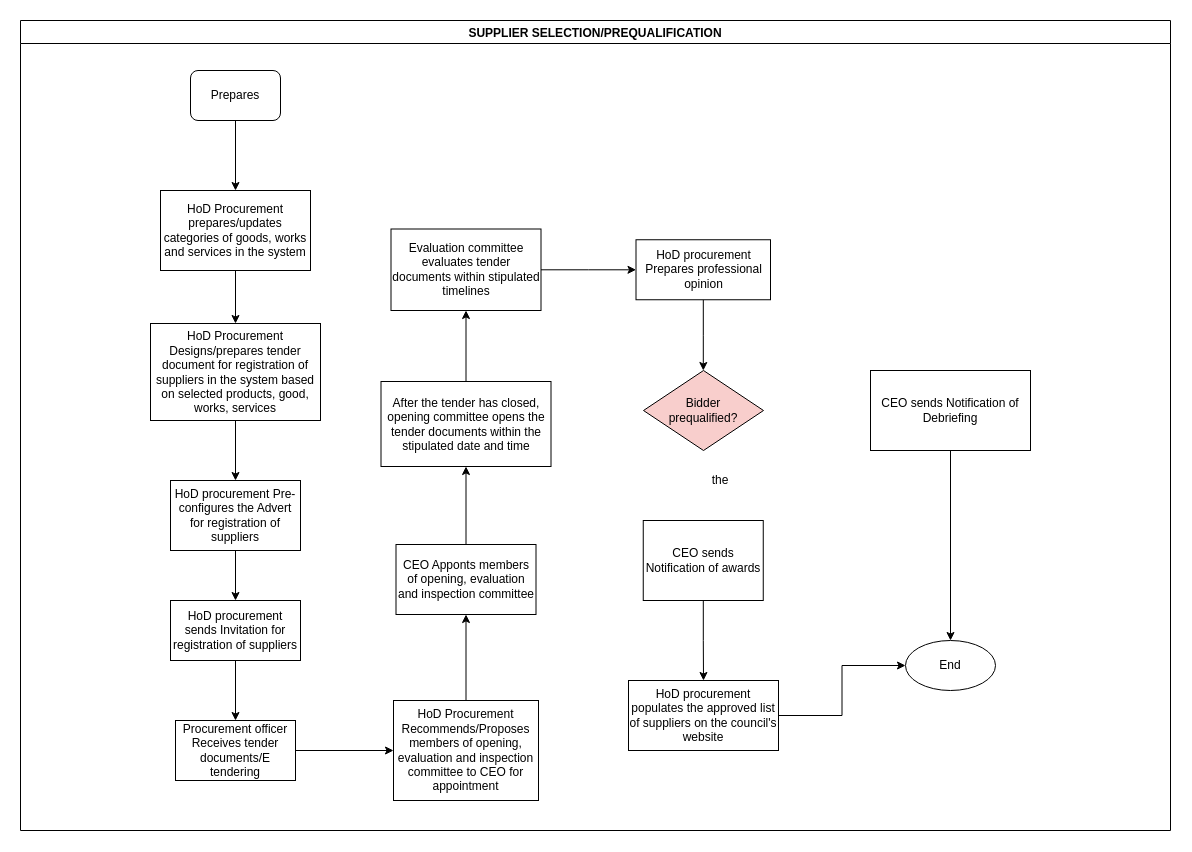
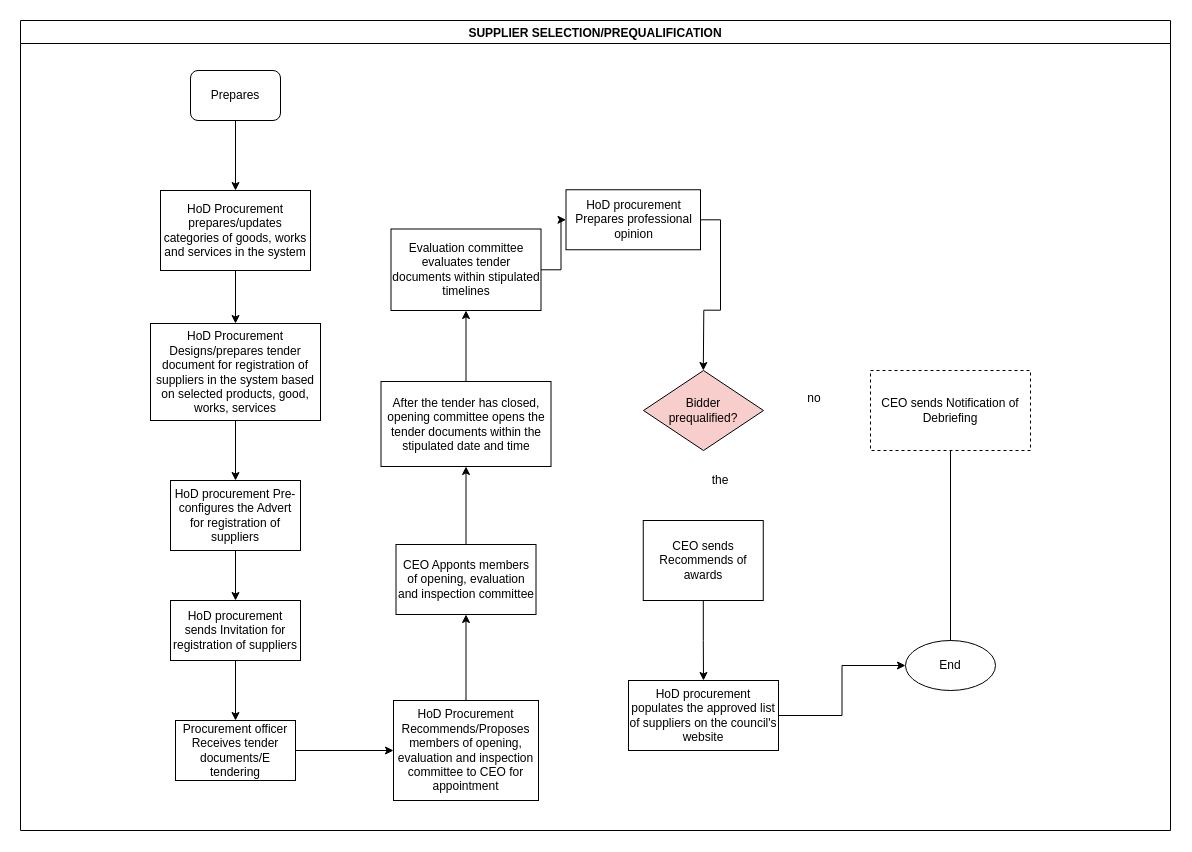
node "HoD procurement Prepares professional opinion": moved (703, 270) -> (633, 220)
node "no": added
node "CEO sends Notification of Debriefing": style solid -> dashed
node "CEO sends Notification of awards": label "CEO sends Notification of awards" -> "CEO sends Recommends of awards"
edge "CEO sends Notification of Debriefing" -> "End": arrowhead classic -> none
